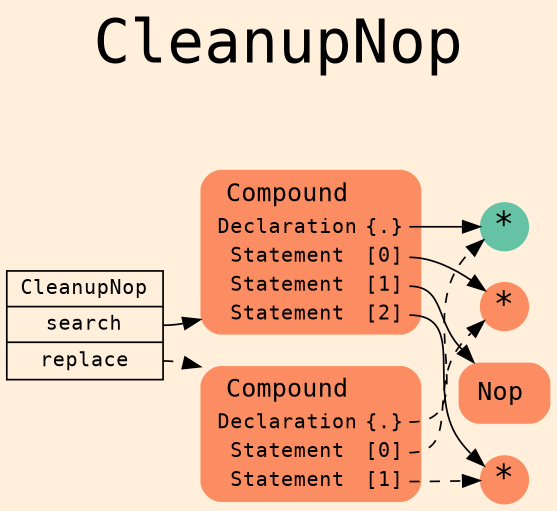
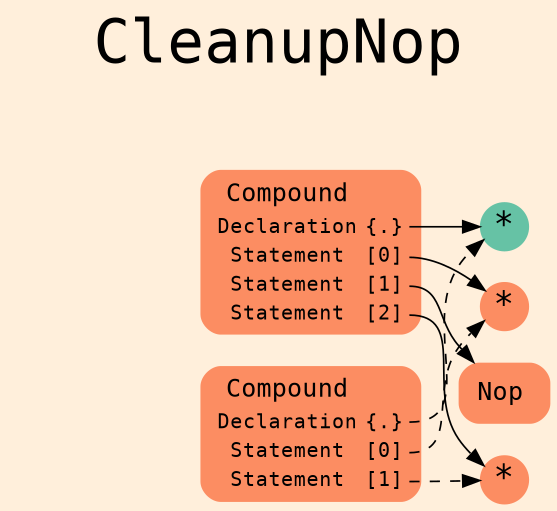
node "CleanupNop": removed
